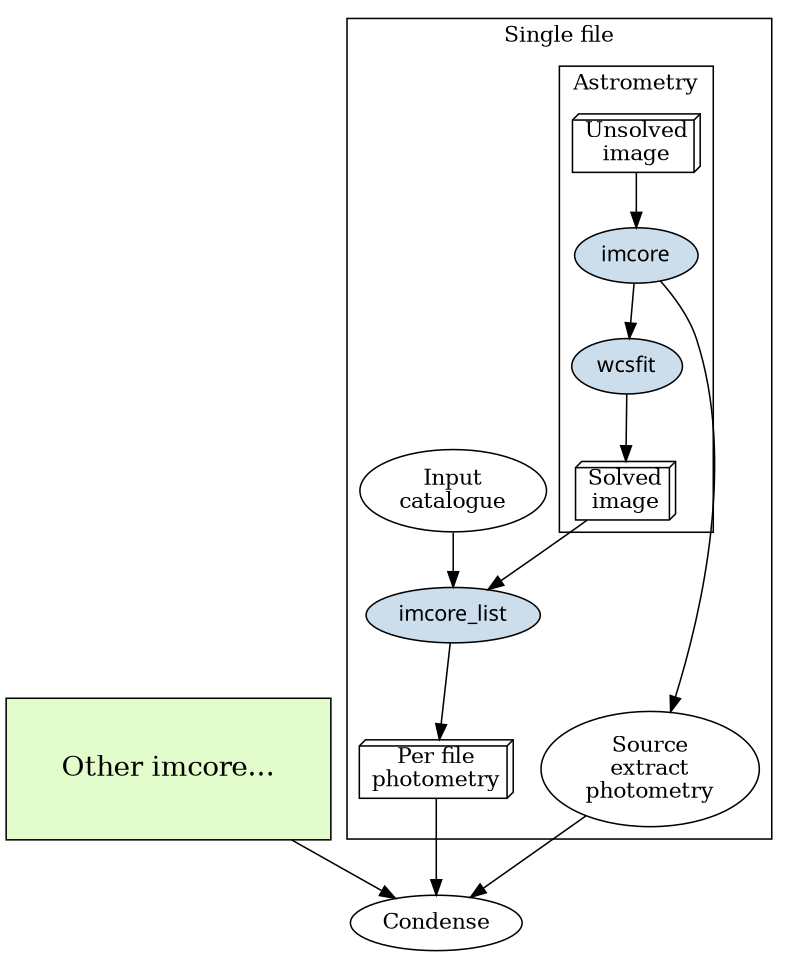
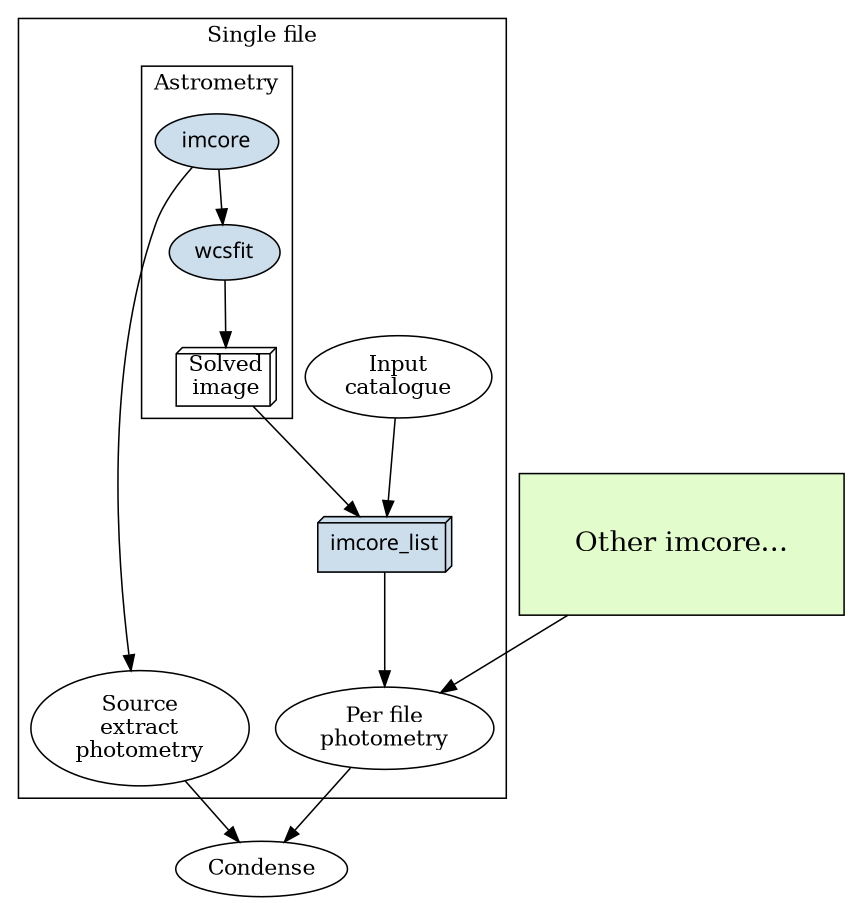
node "Unsolved image": removed
node "imcore_list": shape ellipse -> box3d
node "Per file photometry": shape box3d -> ellipse
edge "Other imcore..." -> "Condense": now "Other imcore..." -> "Per file photometry"
